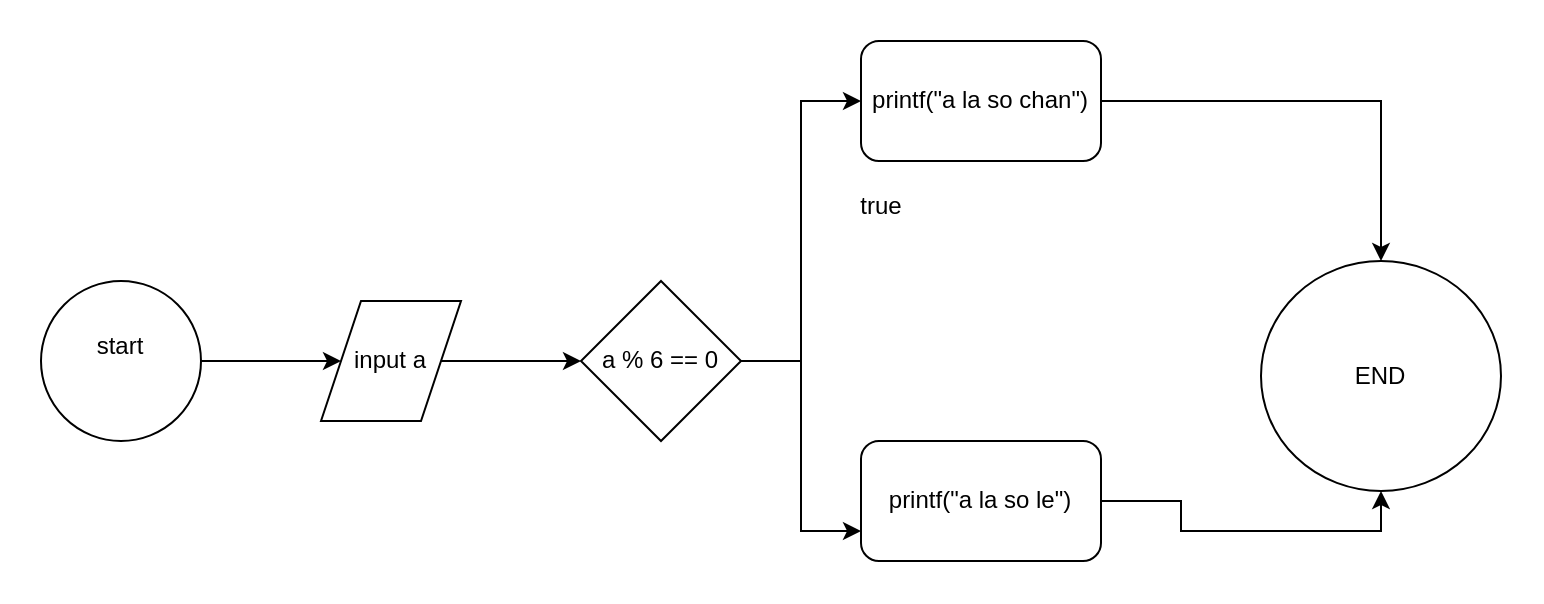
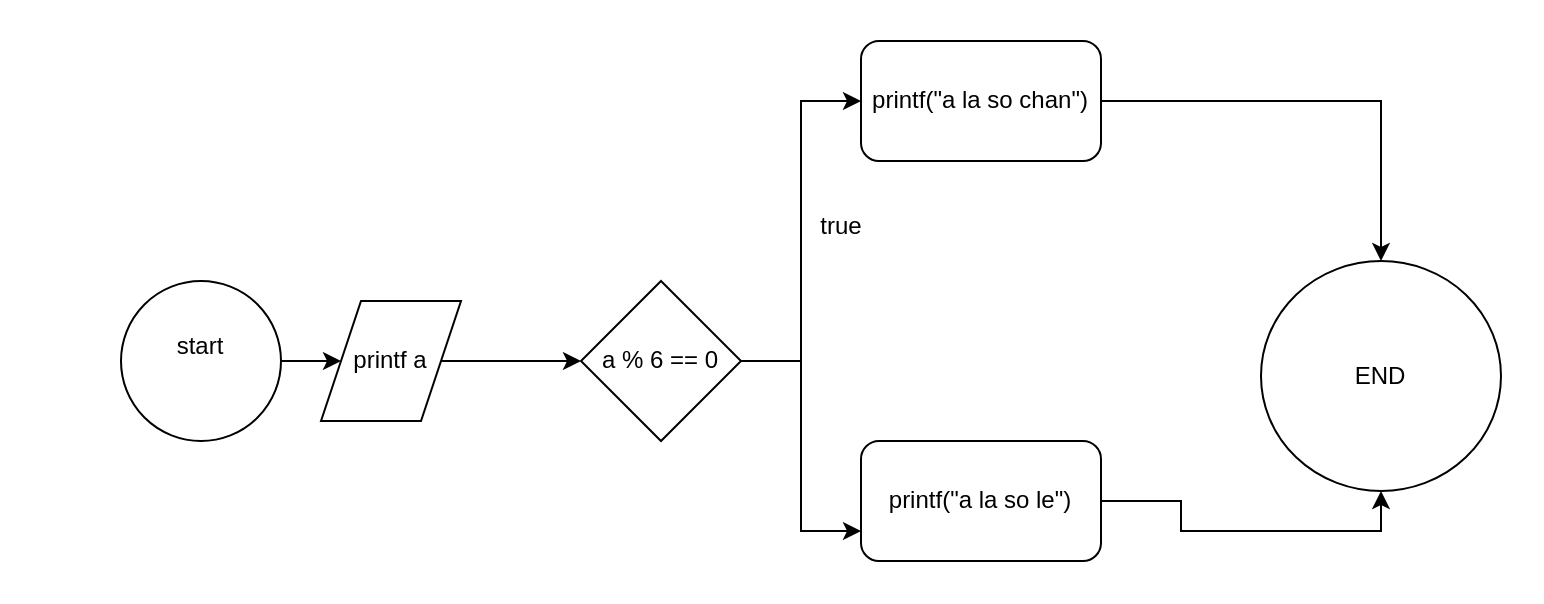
node "true": moved (881, 207) -> (841, 227)
node "start": moved (121, 361) -> (201, 361)
node "input a": label "input a" -> "printf a"
